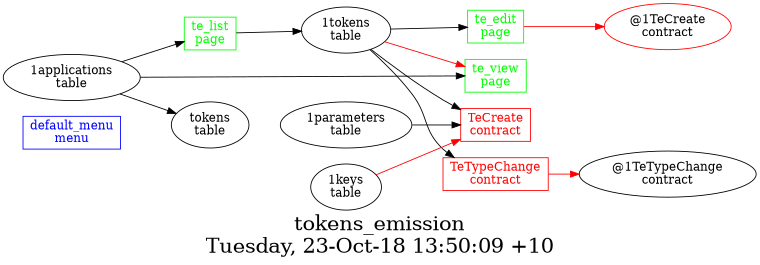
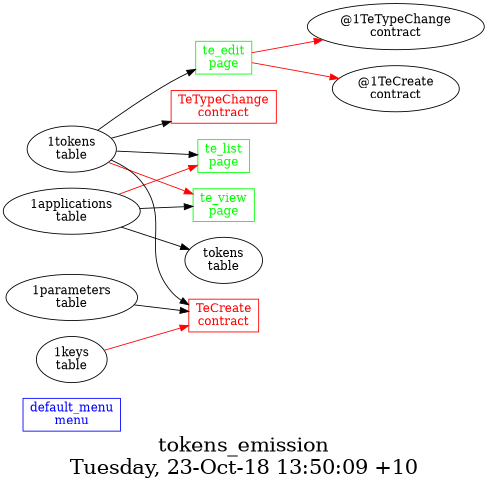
node "@1TeCreate contract": color red -> black
edge "te_list page" -> "1tokens table": reversed
edge "1applications table" -> "te_list page": color black -> red
edge "TeTypeChange contract" -> "@1TeTypeChange contract": now "te_edit page" -> "@1TeTypeChange contract"
